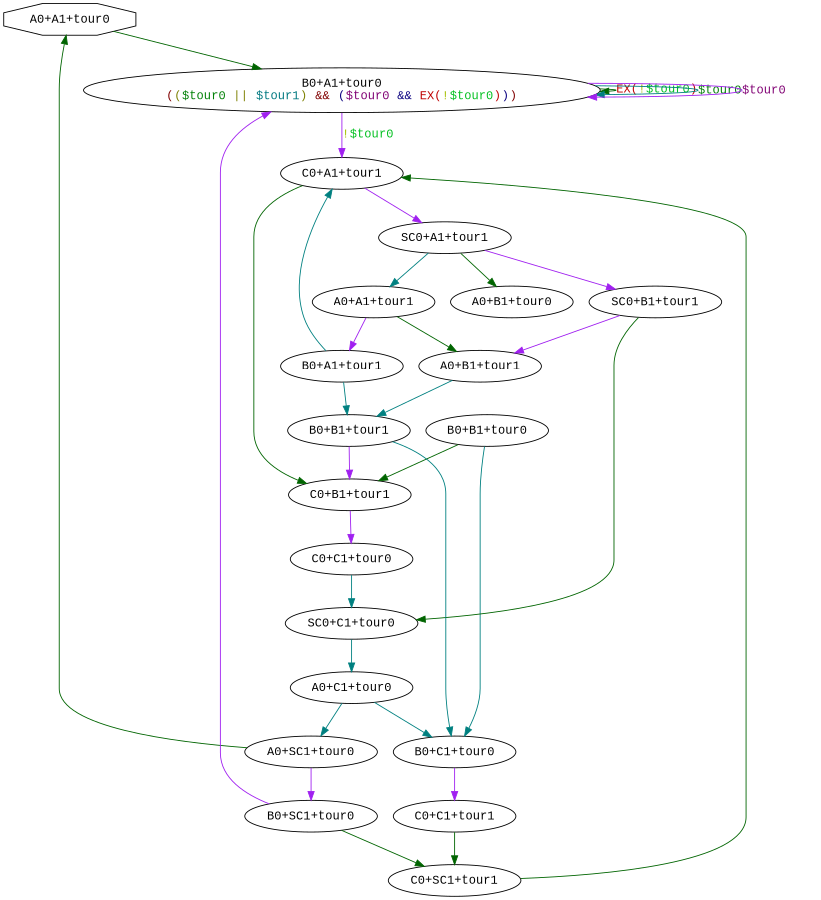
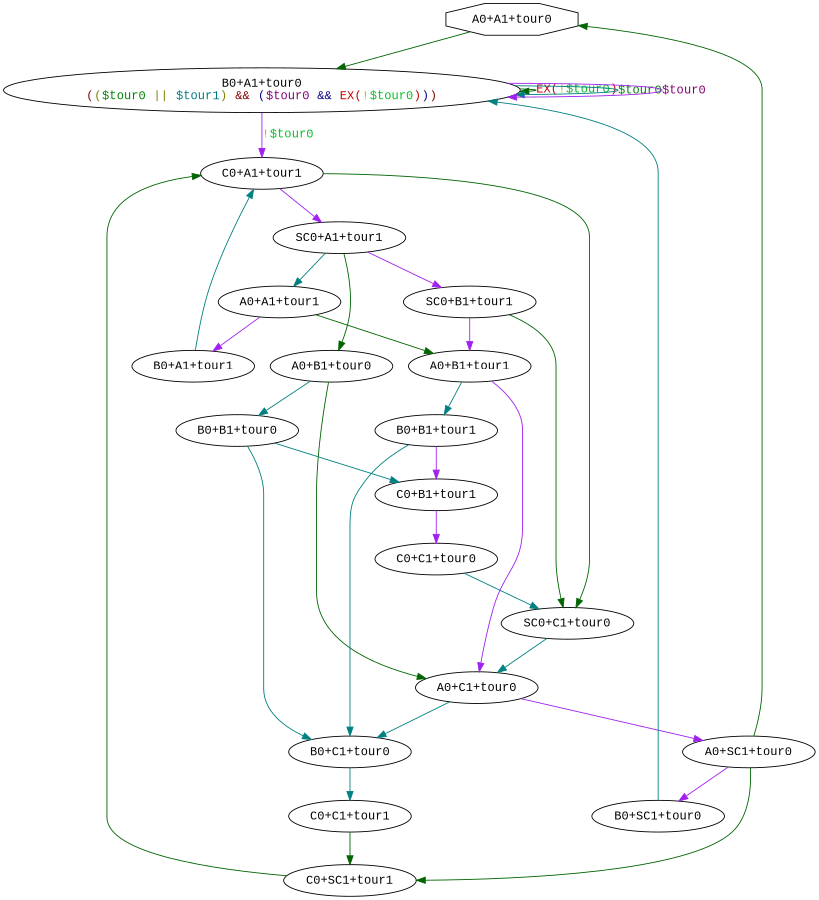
edge "C0+A1+tour1" -> "C0+B1+tour1": now "C0+A1+tour1" -> "SC0+C1+tour0"
edge "B0+A1+tour1" -> "B0+B1+tour1": removed
edge "A0+B1+tour0" -> "B0+B1+tour0": added
edge "B0+B1+tour0" -> "C0+B1+tour1": color darkgreen -> teal
edge "B0+SC1+tour0" -> "B0+A1+tour0": color purple -> teal
edge "A0+B1+tour1" -> "A0+C1+tour0": added
edge "A0+B1+tour0" -> "A0+C1+tour0": added
edge "A0+C1+tour0" -> "A0+SC1+tour0": color teal -> purple
edge "B0+C1+tour0" -> "C0+C1+tour1": color purple -> teal
edge "B0+SC1+tour0" -> "C0+SC1+tour1": now "A0+SC1+tour0" -> "C0+SC1+tour1"
